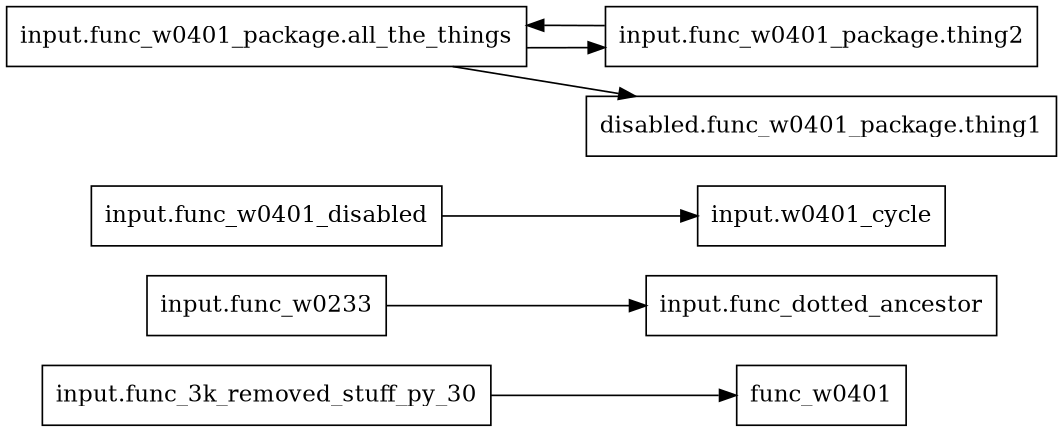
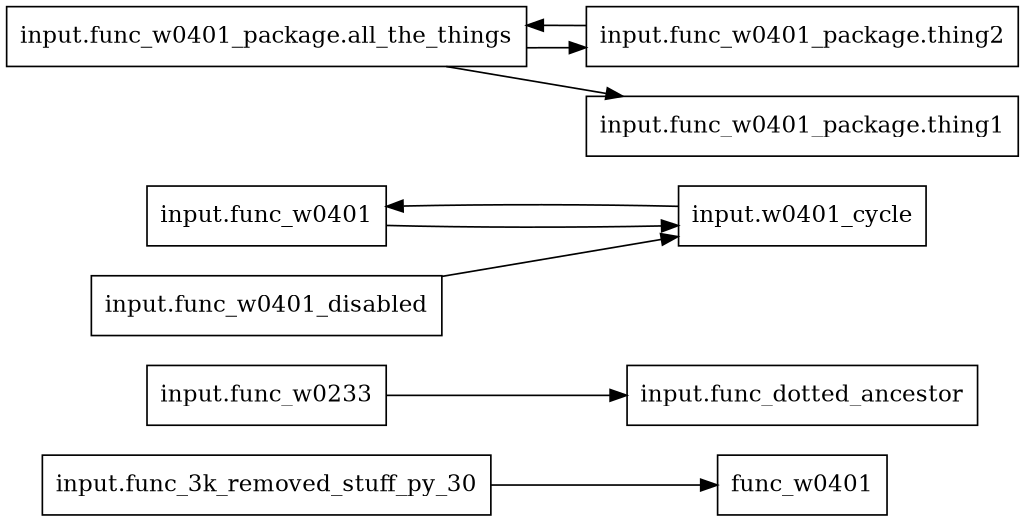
node "disabled.func_w0401_package.thing1": label "disabled.func_w0401_package.thing1" -> "input.func_w0401_package.thing1"
node "input.func_w0401": added
